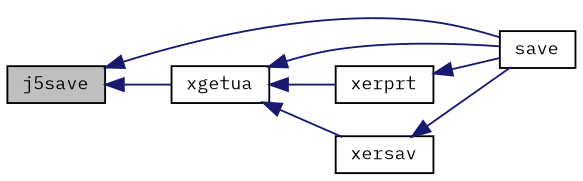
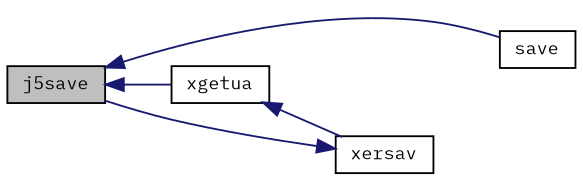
edge "save" -> "xgetua": removed
node "xerprt": removed
edge "save" -> "xersav": now "j5save" -> "xersav"
